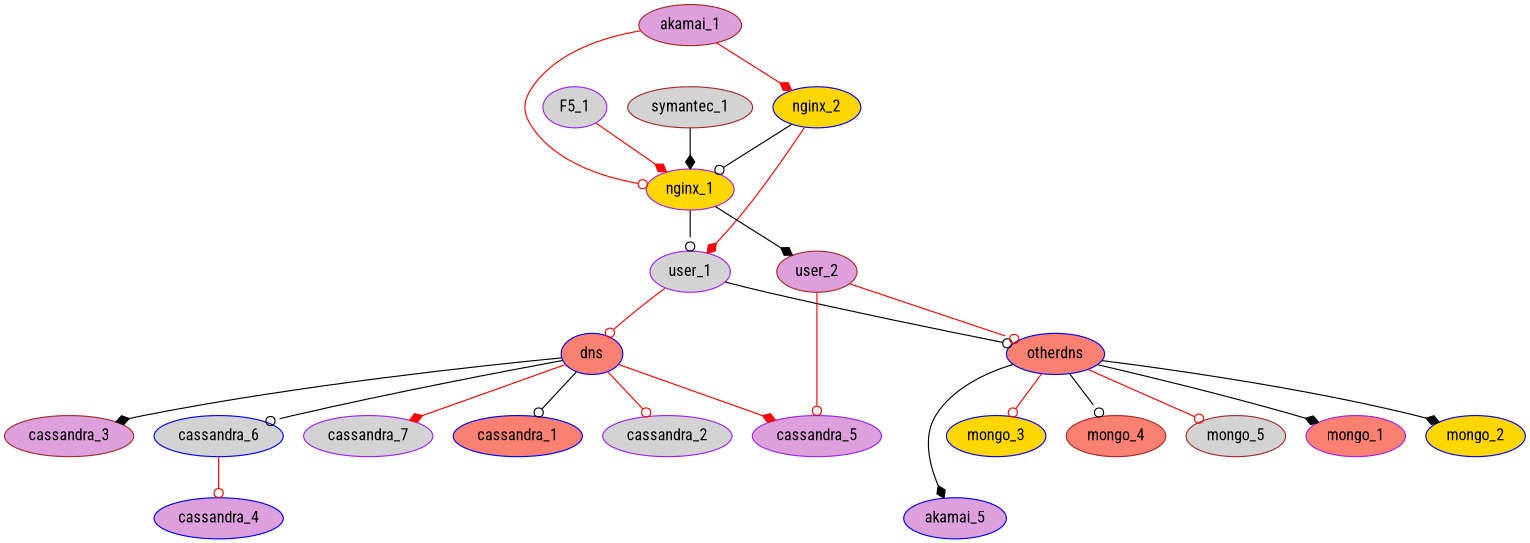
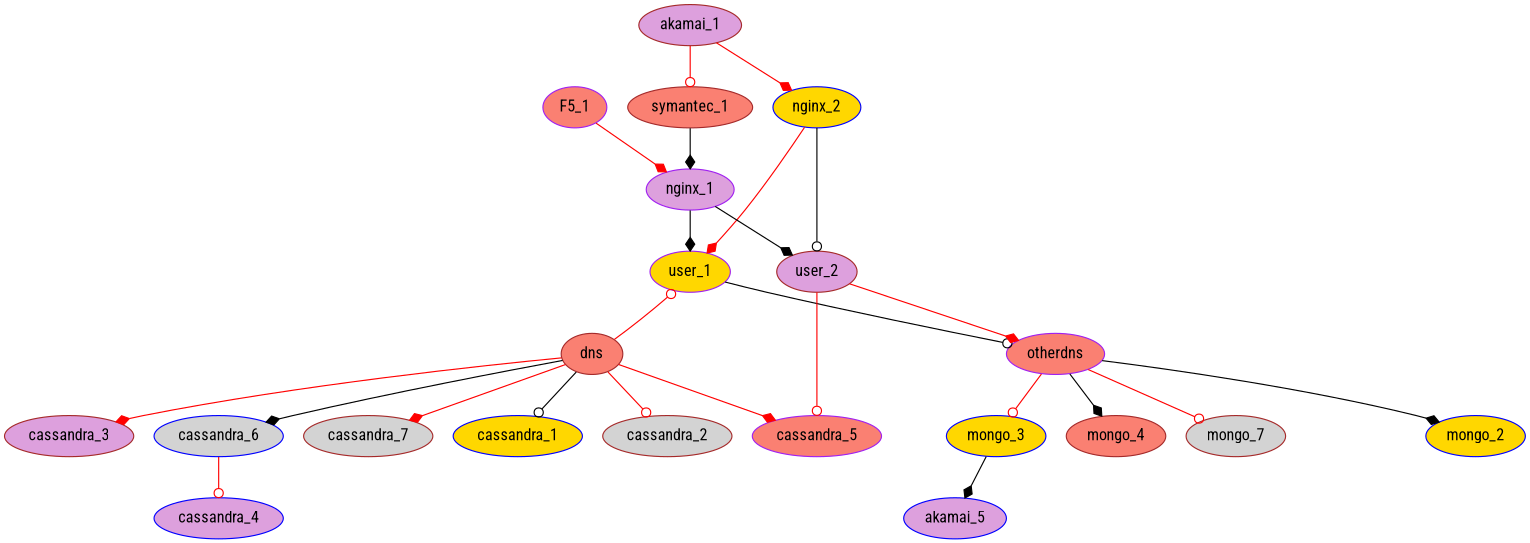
edge "akamai_1" -> "nginx_1": now "akamai_1" -> "symantec_1"
node "F5_1": fillcolor lightgrey -> salmon
node "symantec_1": fillcolor lightgrey -> salmon
edge "nginx_2" -> "nginx_1": now "nginx_2" -> "user_2"
node "nginx_1": fillcolor gold -> plum
edge "nginx_1" -> "user_1": arrowhead odot -> diamond
node "user_1": fillcolor lightgrey -> gold
edge "user_1" -> "dns": reversed
edge "user_2" -> "otherdns": arrowhead odot -> diamond
node "dns": color blue -> brown
node "otherdns": color blue -> purple
edge "dns" -> "cassandra_3": color black -> red
edge "dns" -> "cassandra_6": arrowhead odot -> diamond
edge "otherdns" -> "mongo_4": arrowhead odot -> diamond
edge "otherdns" -> "akamai_5": now "mongo_3" -> "akamai_5"
node "cassandra_7": color purple -> brown
node "cassandra_1": fillcolor salmon -> gold
node "cassandra_2": color purple -> brown
node "cassandra_5": fillcolor plum -> salmon
node "mongo_5": label "mongo_5" -> "mongo_7"
node "mongo_1": removed
